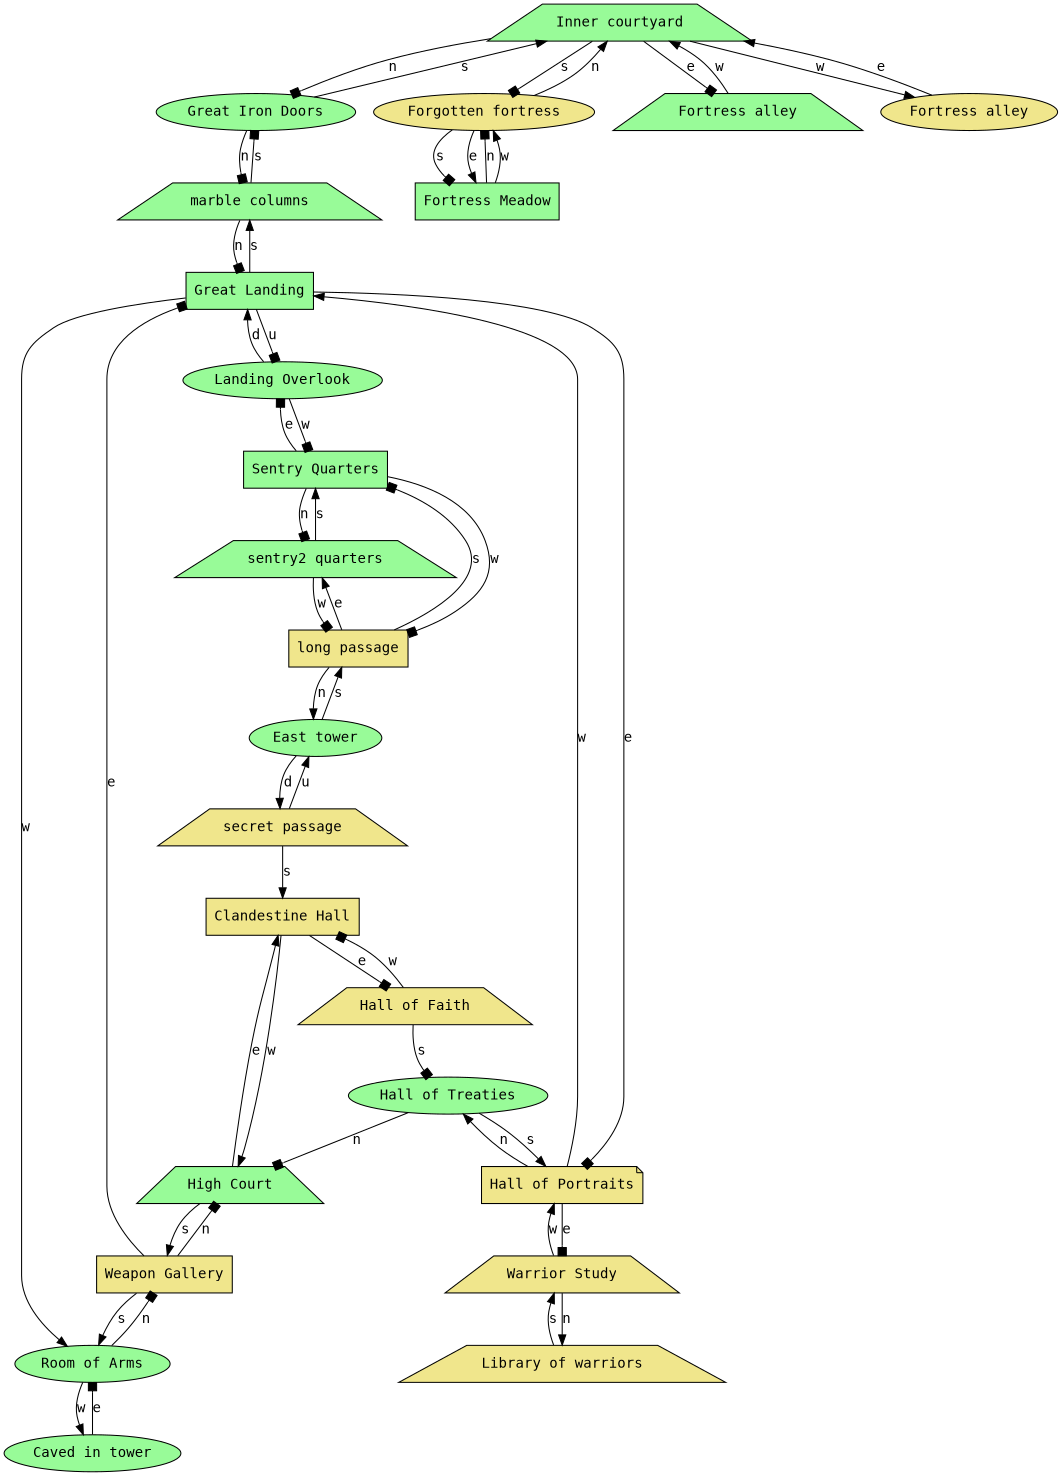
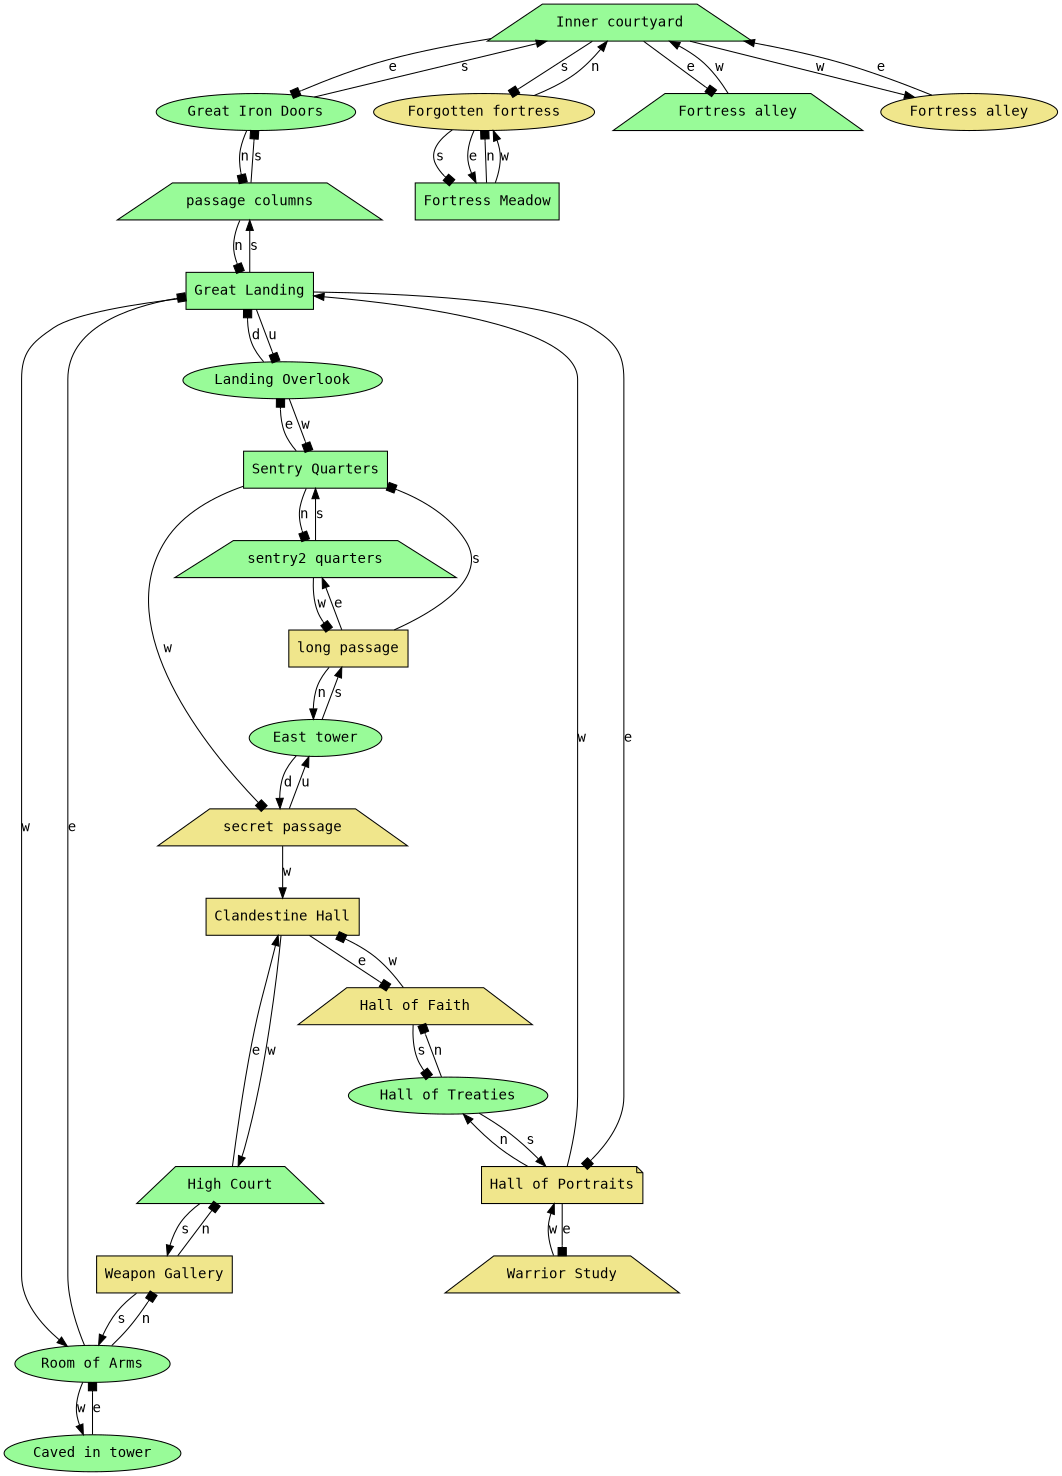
edge "Inner courtyard" -> "Great Iron Doors": label "n" -> "e"
node "marble columns": label "marble columns" -> "passage columns"
edge "Landing Overlook" -> "Great Landing": arrowhead normal -> box
edge "Sentry Quarters" -> "long passage": now "Sentry Quarters" -> "secret passage"
edge "Weapon Gallery" -> "Great Landing": now "Room of Arms" -> "Great Landing"
edge "secret passage" -> "Clandestine Hall": label "s" -> "w"
edge "Hall of Treaties" -> "High Court": now "Hall of Treaties" -> "Hall of Faith"
node "Library of warriors": removed
